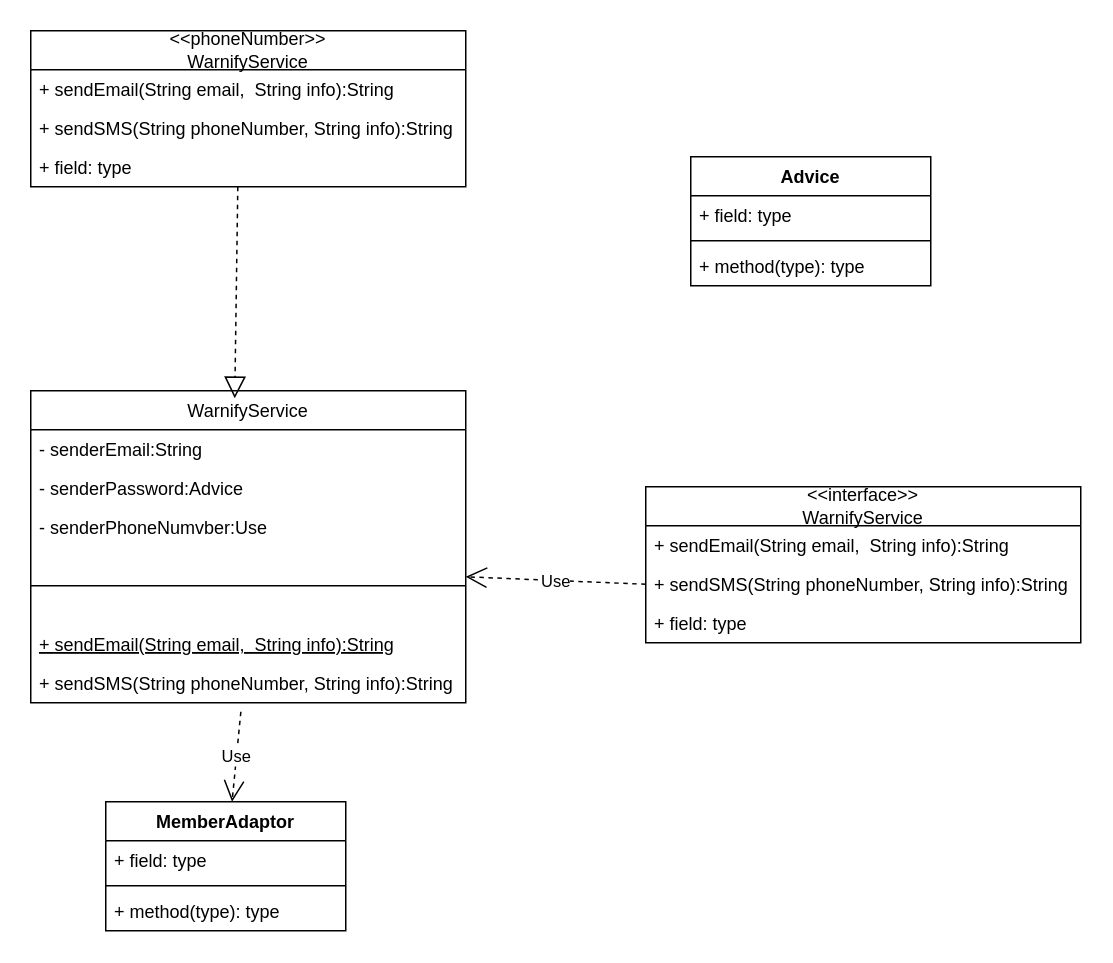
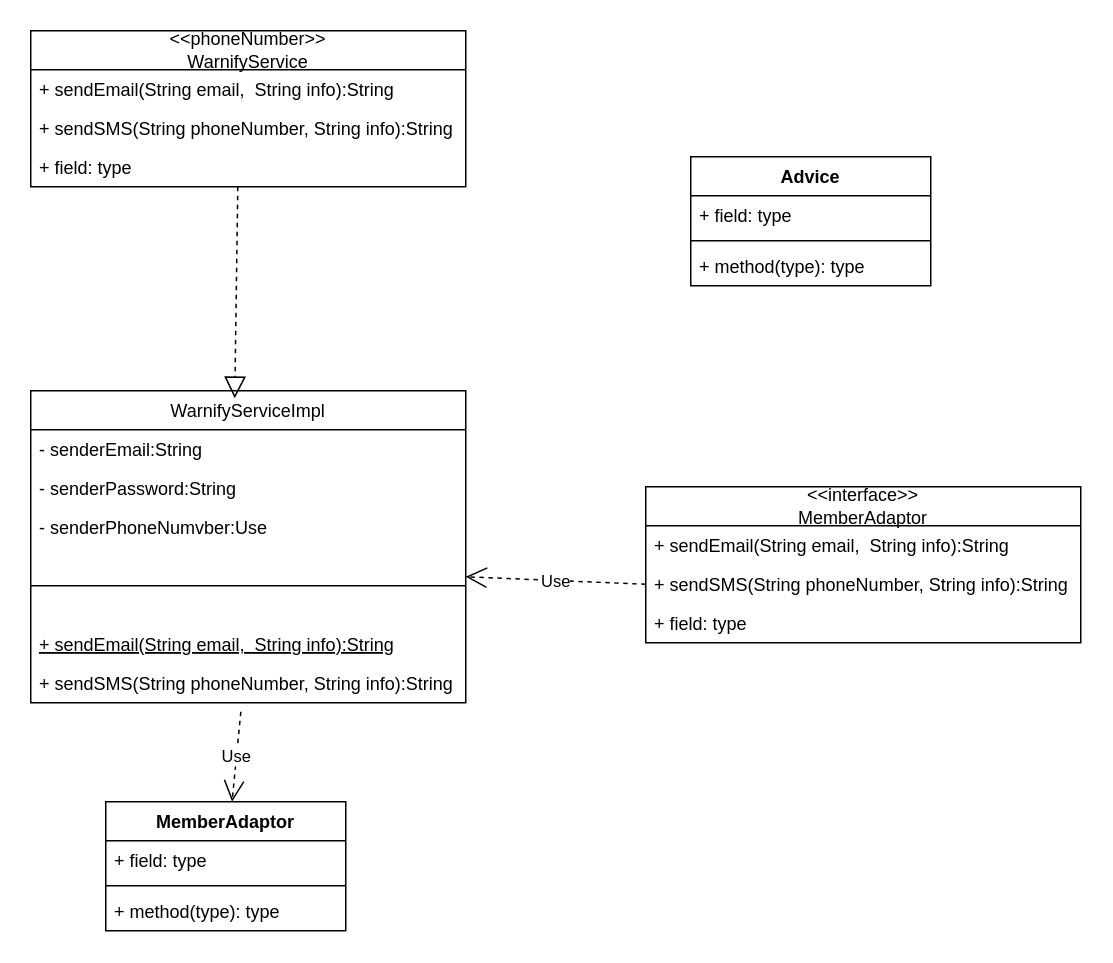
node "WarnifyService": label "WarnifyService" -> "WarnifyServiceImpl"
node "- senderPassword:Advice": label "- senderPassword:Advice" -> "- senderPassword:String"
node "<<interface>> WarnifyService": label "<<interface>> WarnifyService" -> "<<interface>> MemberAdaptor"
